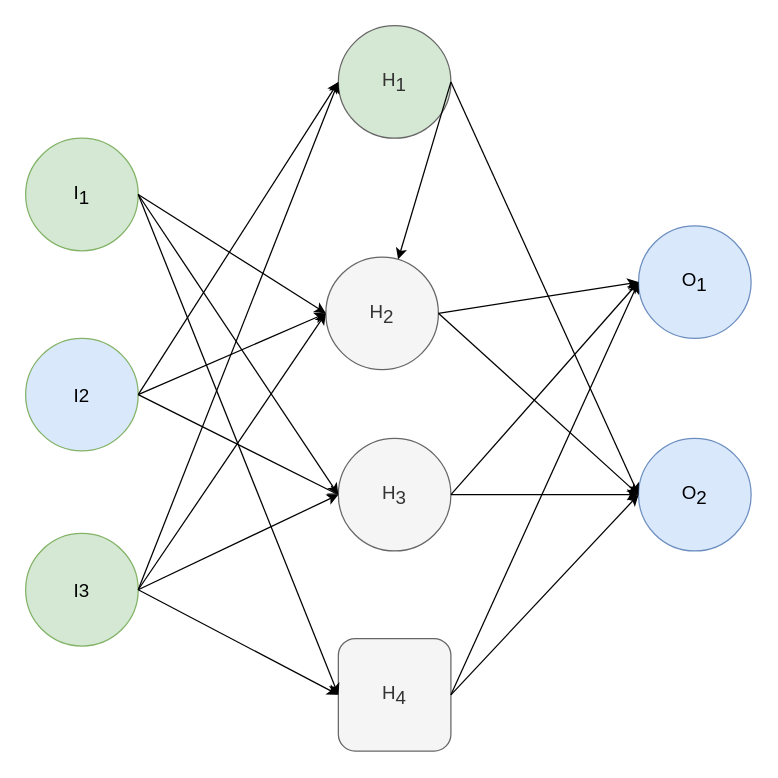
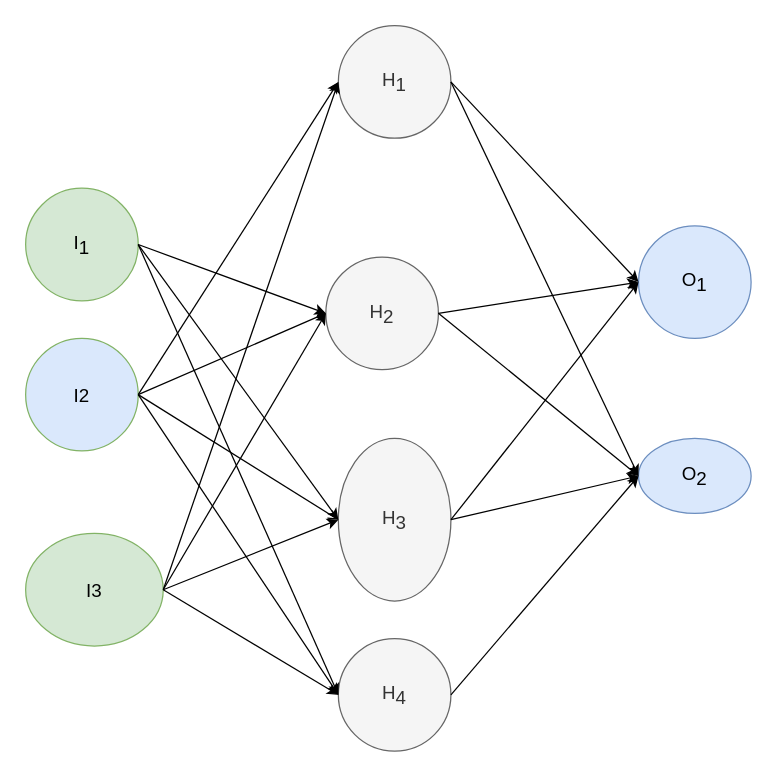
node "H1": fillcolor #d5e8d4 -> #f5f5f5
edge "H1" -> "H2": now "H1" -> "O1"
node "I1": moved (82, 194) -> (82, 244)
edge "I2" -> "H2": arrowhead classic -> diamond
edge "H4" -> "O1": removed
node "H3": size 113x113 -> 113x163
node "O2": size 113x113 -> 113x75
edge "I2" -> "H4": added
node "I3": size 113x113 -> 138x113
node "H4": shape rounded rectangle -> ellipse
